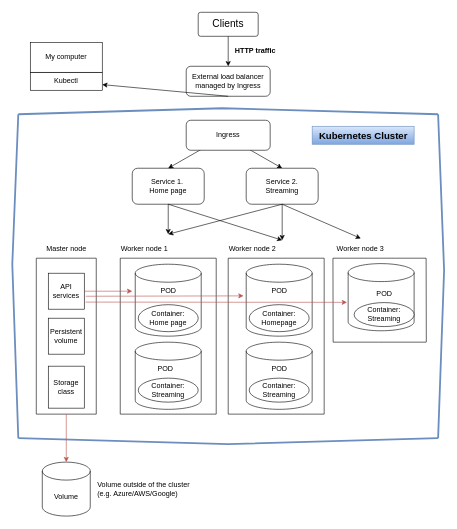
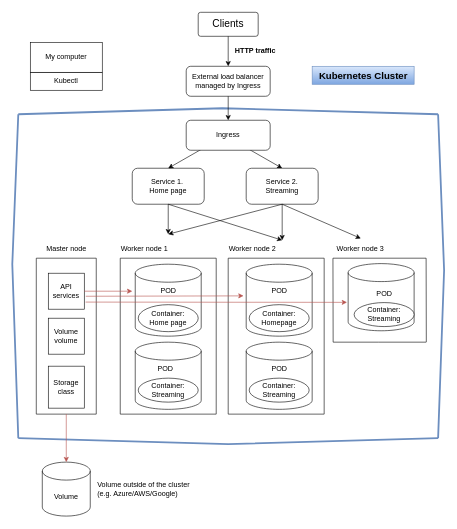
edge "External load balancer managed by Ingress" -> "Kubectl": now "External load balancer managed by Ingress" -> "Ingress"
node "Kubernetes Cluster": moved (363, 135) -> (363, 75)
node "Persistent volume": label "Persistent volume" -> "Volume volume"
